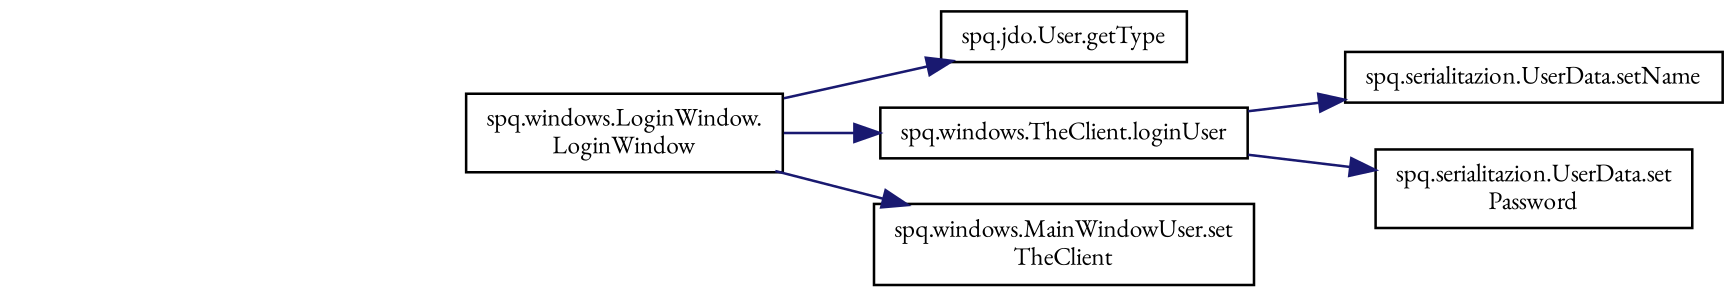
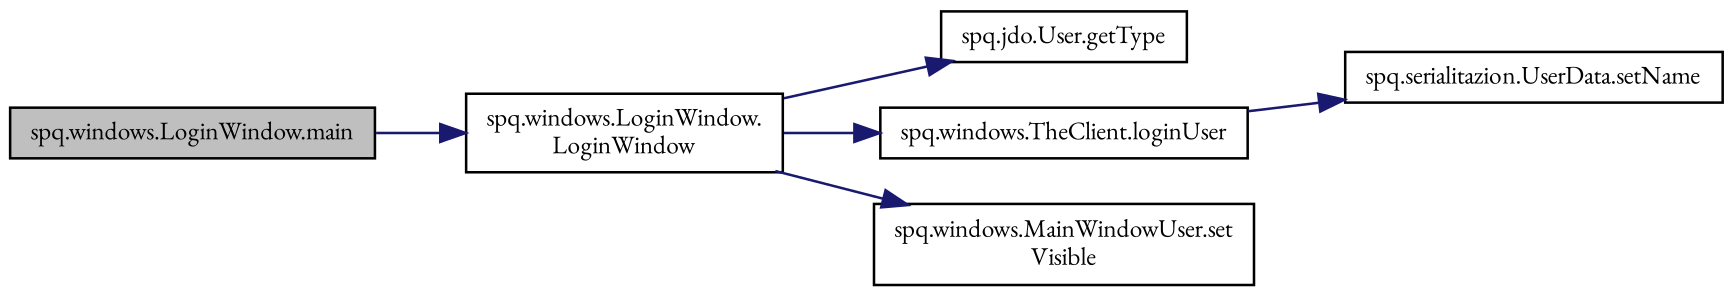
node "spq.windows.LoginWindow.main": added
node "spq.serialitazion.UserData.set Password": removed
node "spq.windows.MainWindowUser.set TheClient": label "spq.windows.MainWindowUser.set TheClient" -> "spq.windows.MainWindowUser.set Visible"
